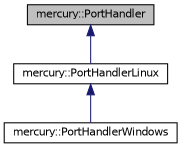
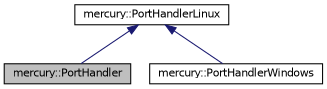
edge "mercury::PortHandlerLinux" -> "mercury::PortHandler": reversed
